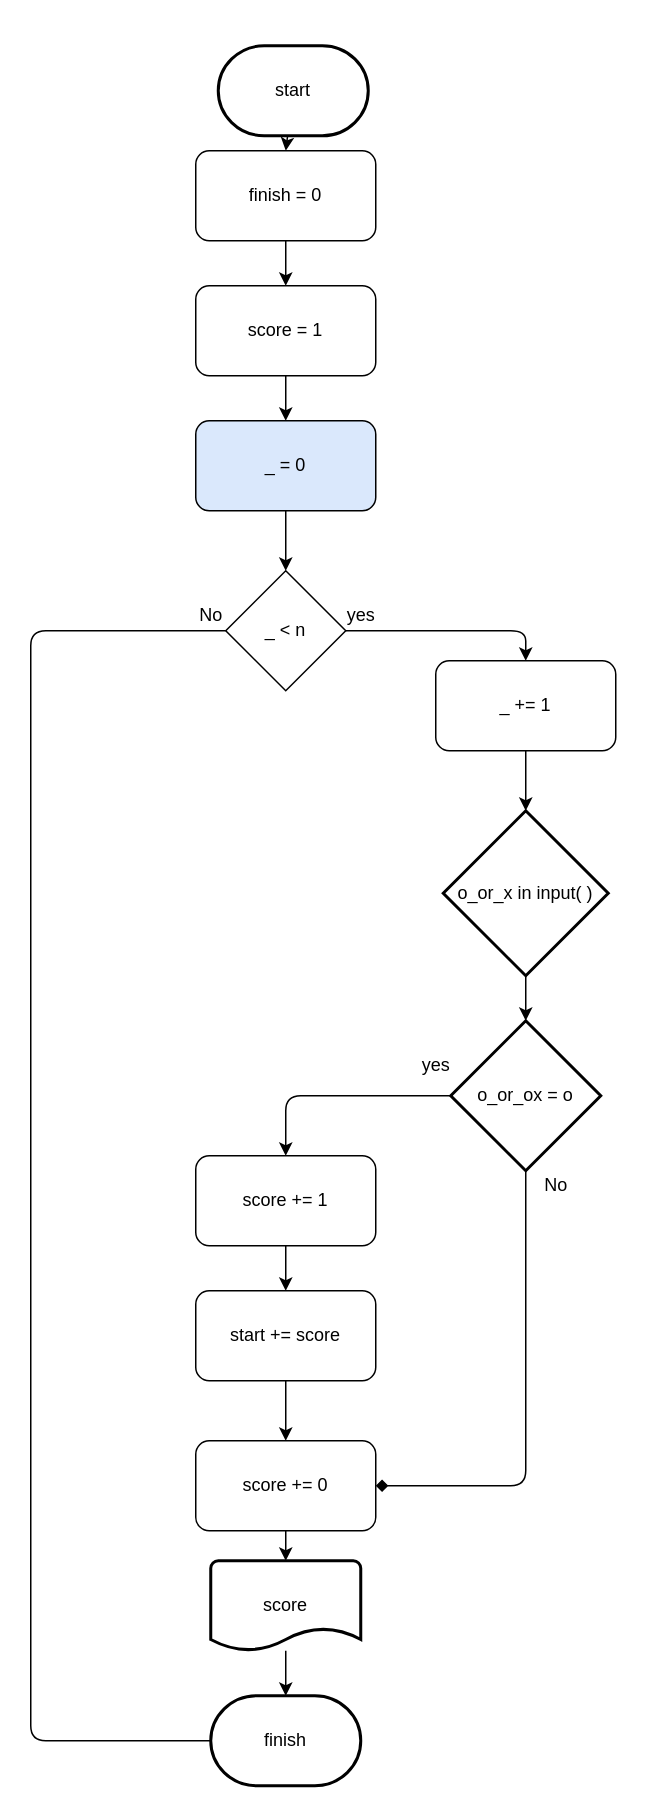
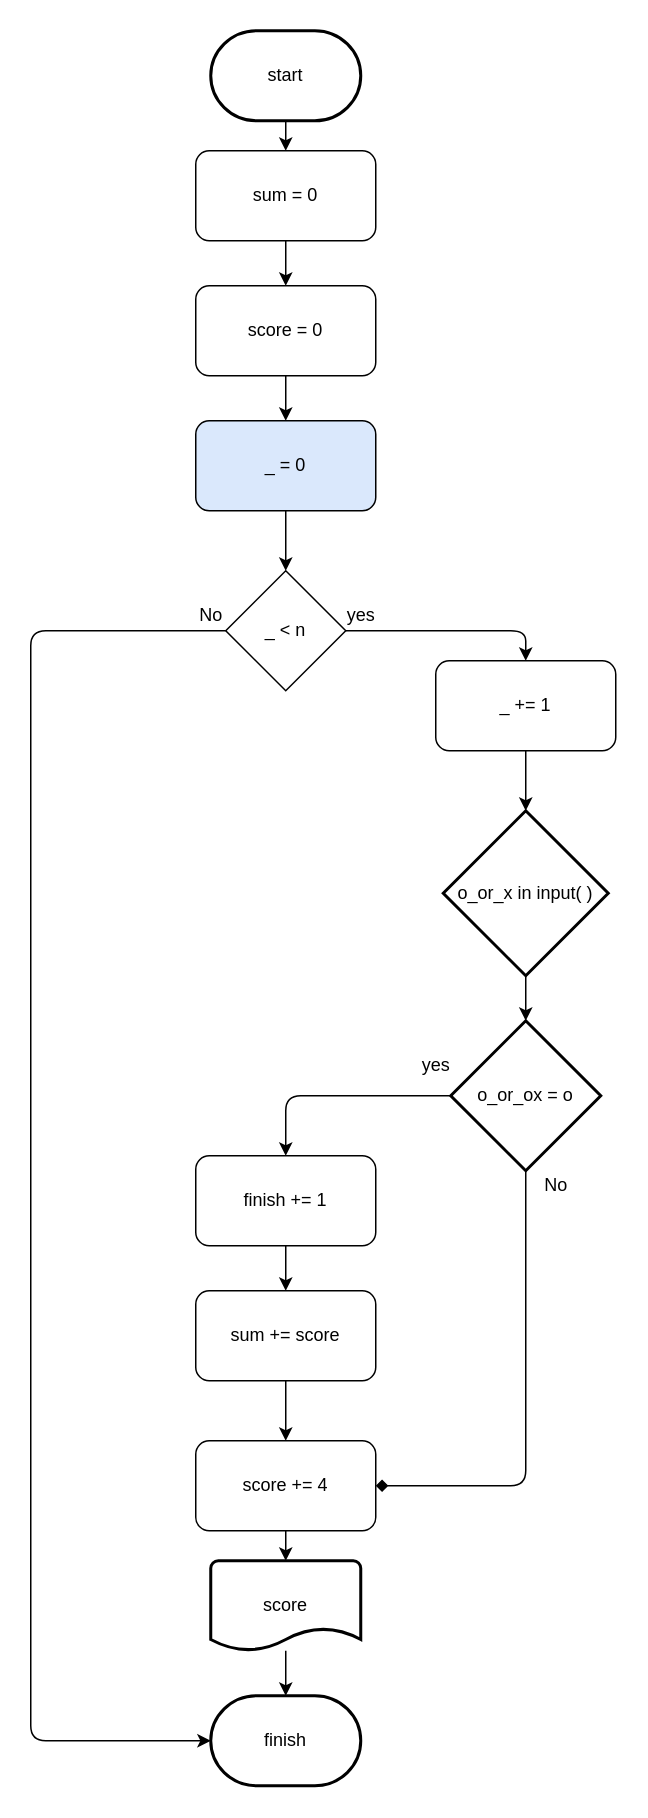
node "start": moved (293, 91) -> (286, 76)
node "finish = 0": label "finish = 0" -> "sum = 0"
node "score = 1": label "score = 1" -> "score = 0"
node "score += 1": label "score += 1" -> "finish += 1"
node "start += score": label "start += score" -> "sum += score"
node "score += 0": label "score += 0" -> "score += 4"
edge "_ < n" -- "finish": arrowhead none -> classic
